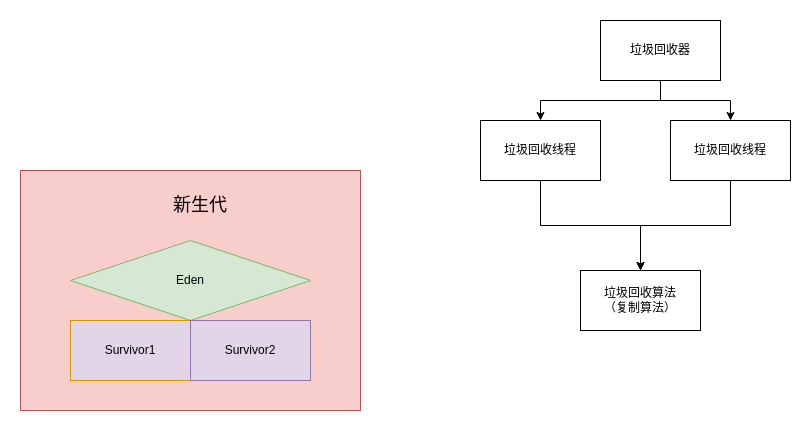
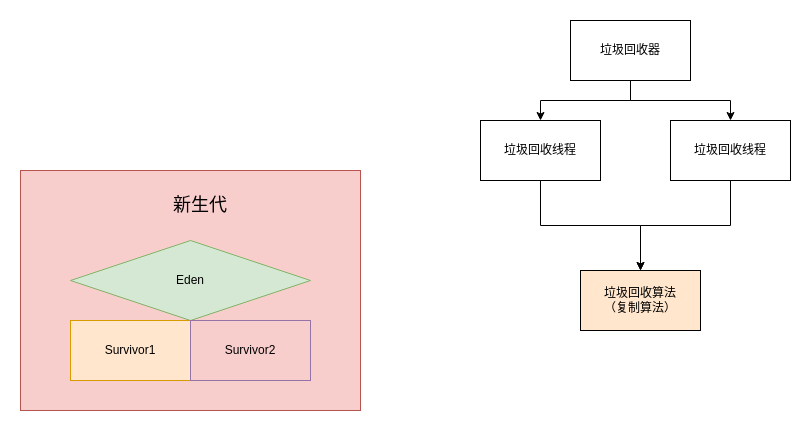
node "垃圾回收器": moved (661, 51) -> (631, 51)
node "垃圾回收算法 （复制算法）": fillcolor #ffffff -> #ffe6cc
node "Survivor1": fillcolor #e1d5e7 -> #ffe6cc
node "Survivor2": fillcolor #e1d5e7 -> #f8cecc
